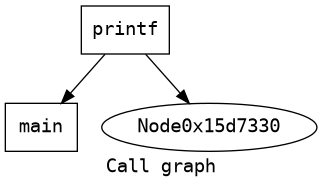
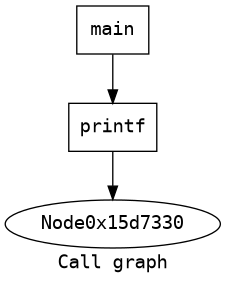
edge "printf" -> "main": reversed
